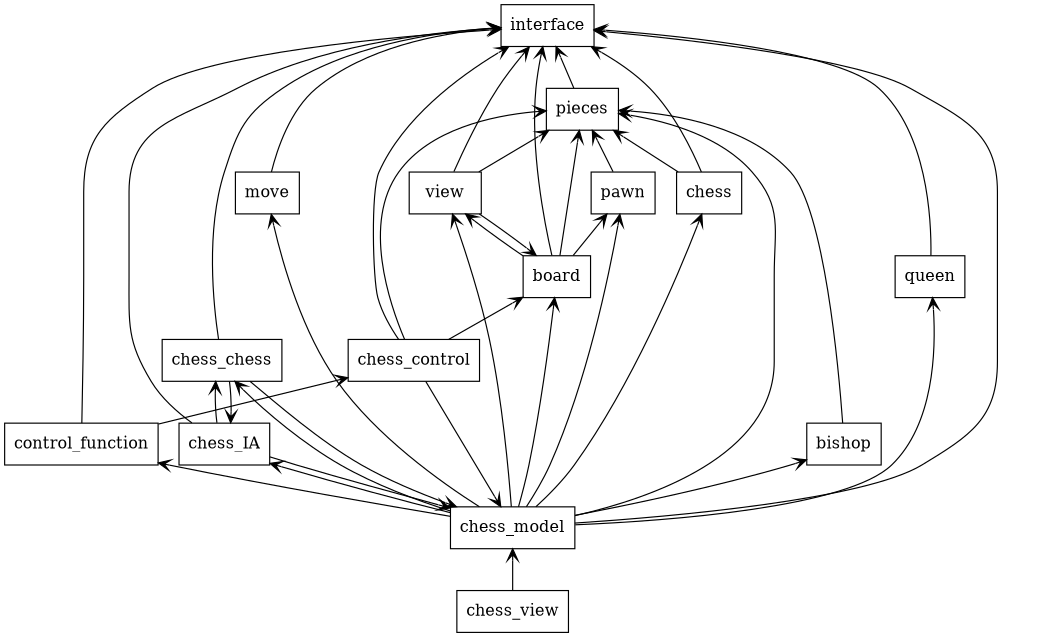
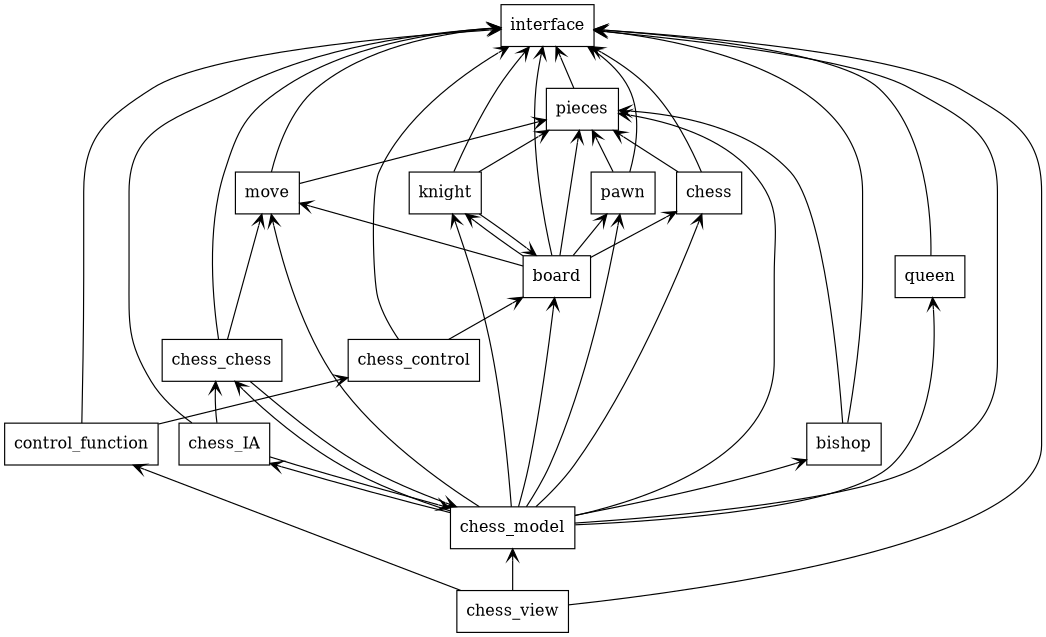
edge "pawn" -> "interface": added
edge "bishop" -> "interface": added
edge "chess_control" -> "pieces": now "move" -> "pieces"
node "view": label "view" -> "knight"
edge "board" -> "move": added
edge "board" -> "chess": added
edge "chess_view" -> "interface": added
edge "chess_chess" -> "chess_IA": now "chess_chess" -> "move"
edge "chess_control" -> "chess_model": removed
edge "chess_model" -> "control_function": now "chess_view" -> "control_function"
